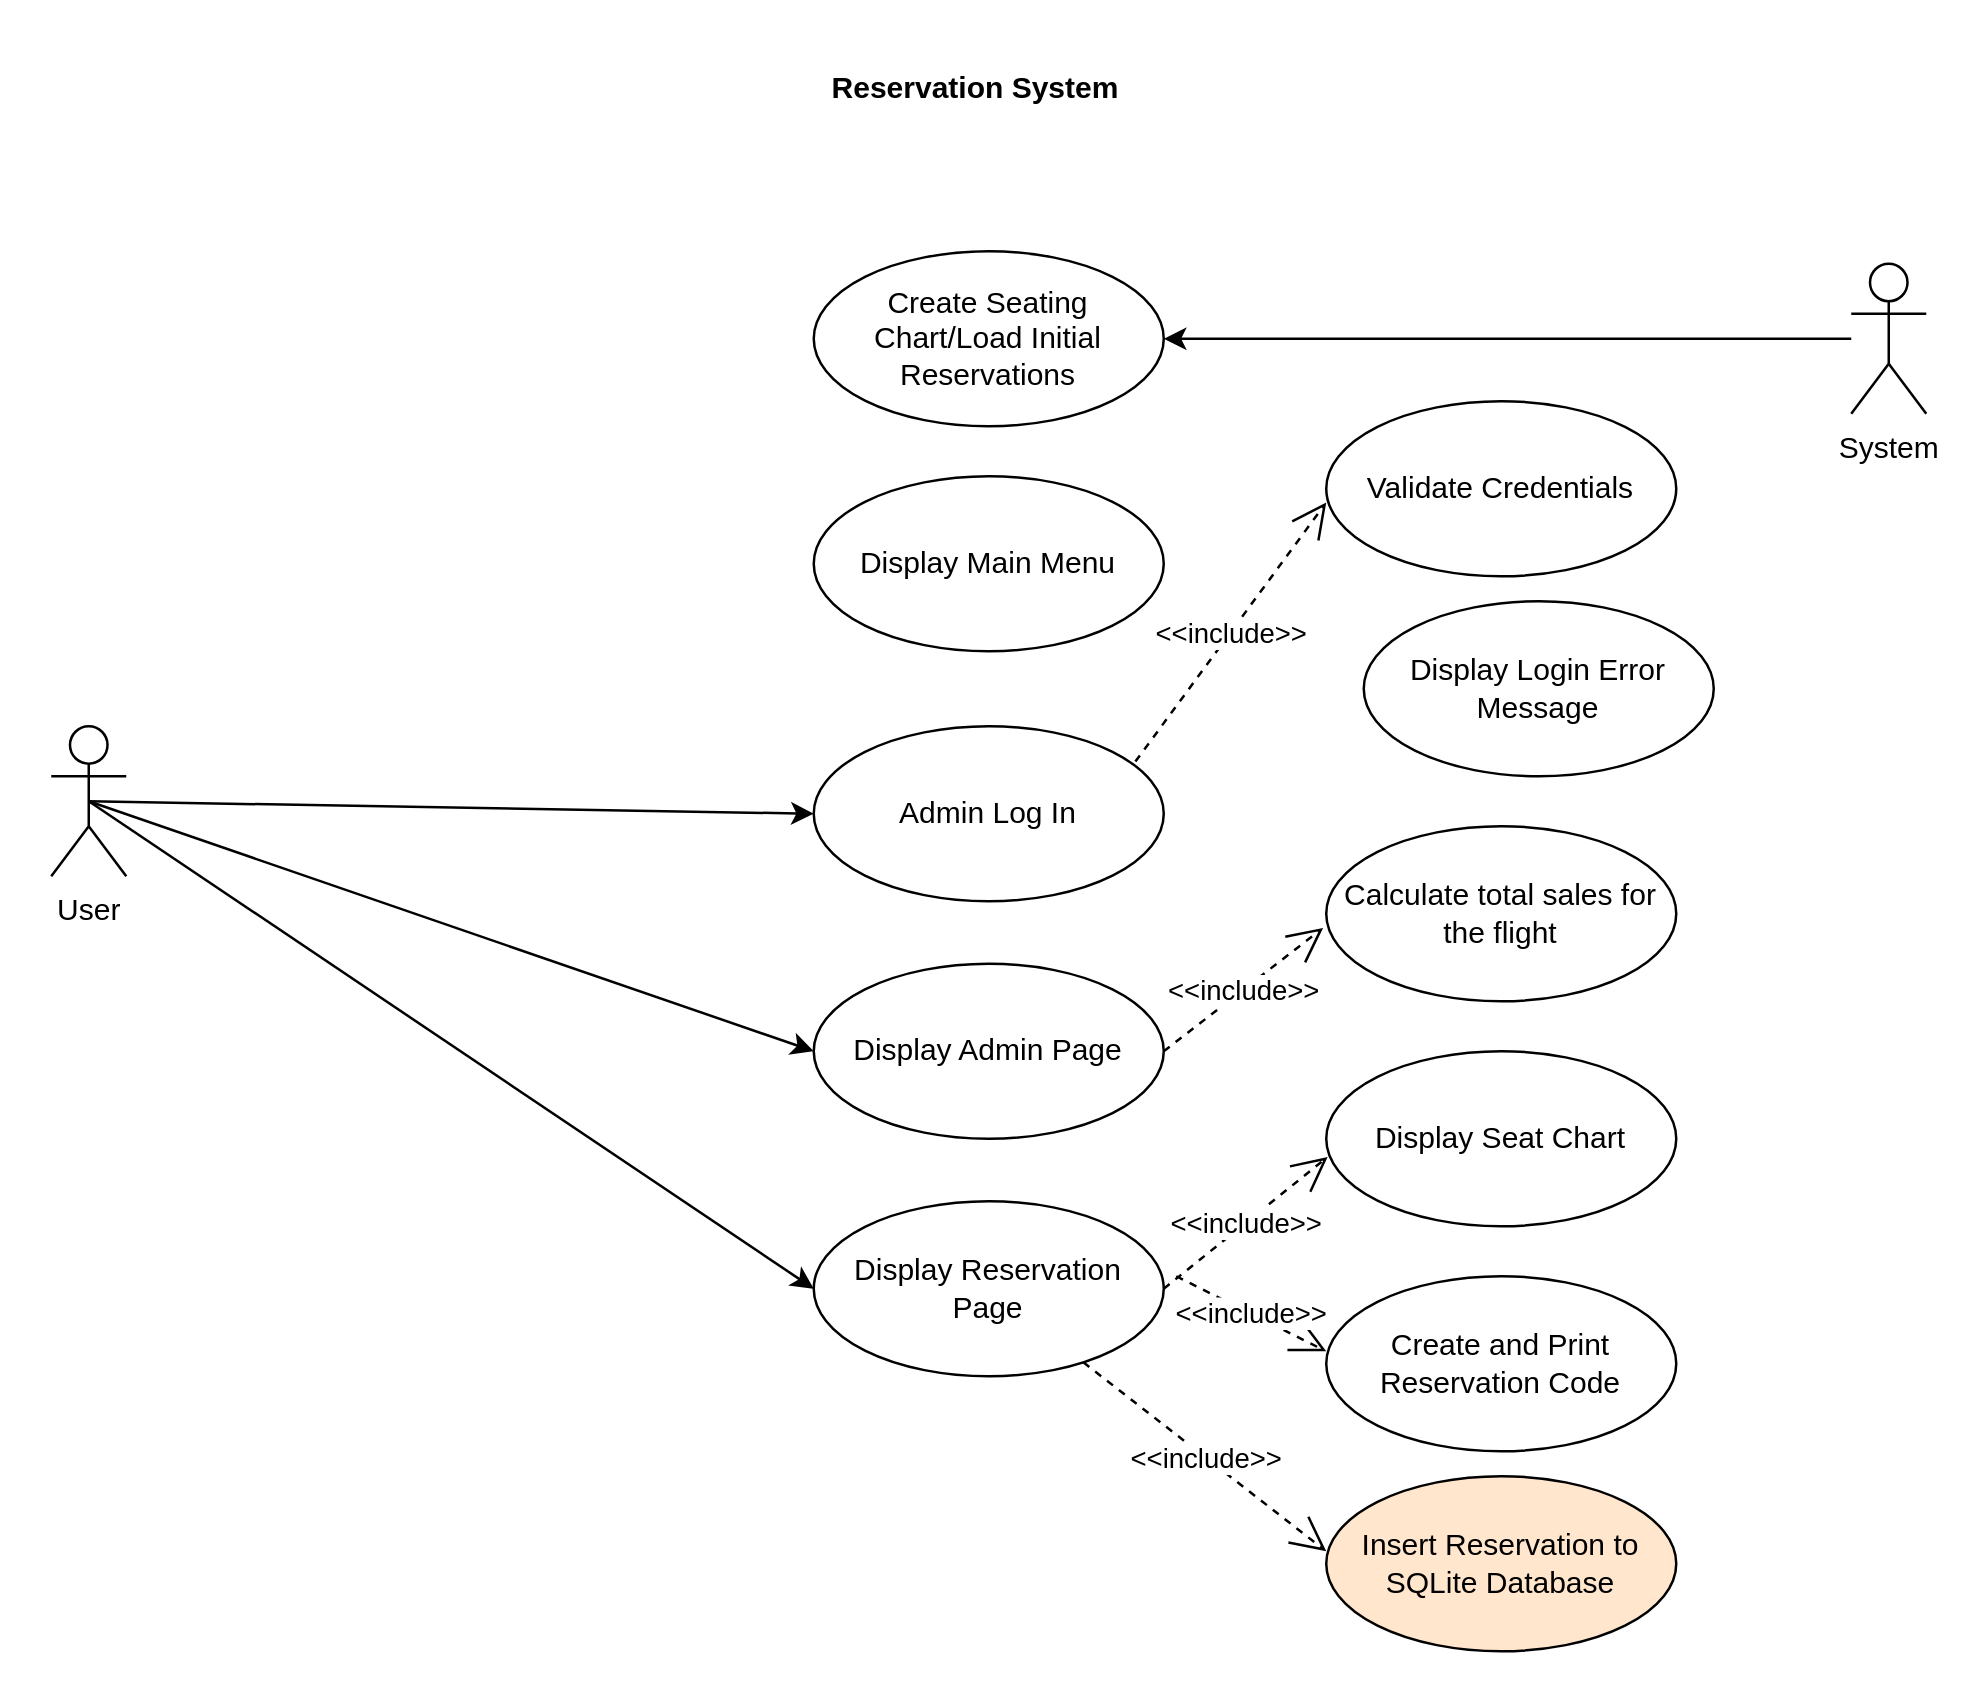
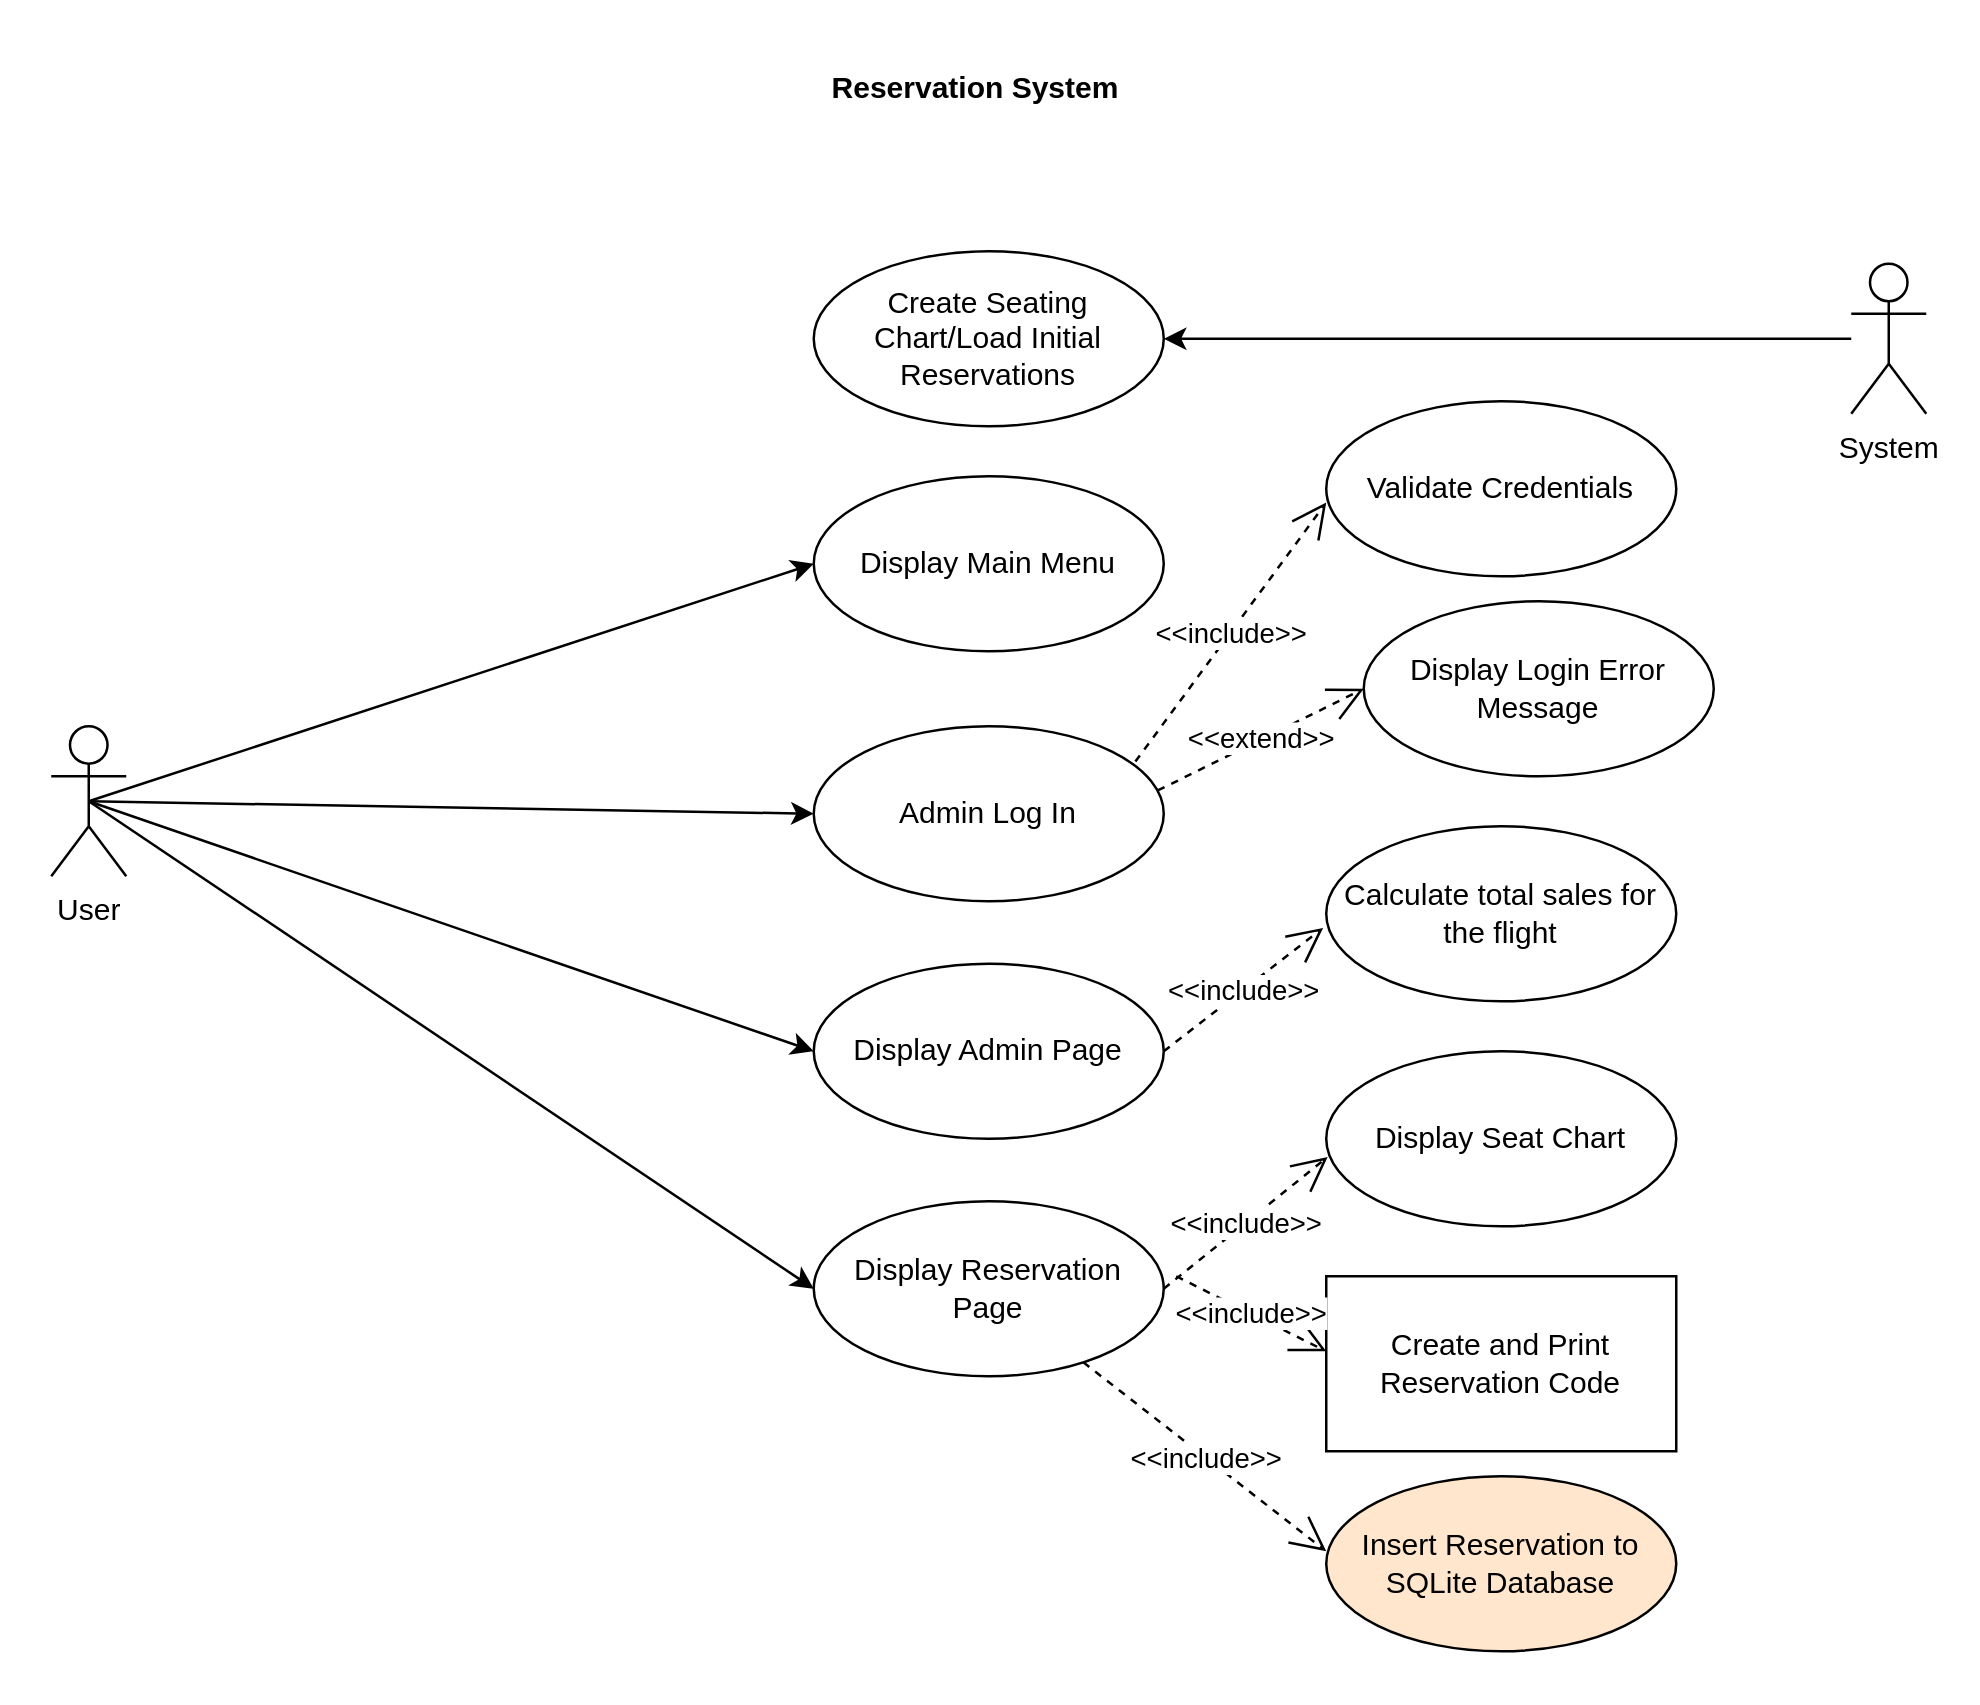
edge "User" -> "Display Main Menu": added
edge "Admin Log In" -> "Display Login Error Message": added, label "<<extend>>"
node "Create and Print Reservation Code": shape ellipse -> rectangle
